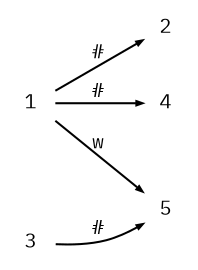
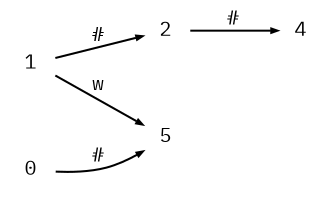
edge "1" -> "4": now "2" -> "4"
node "3": label "3" -> "0"
